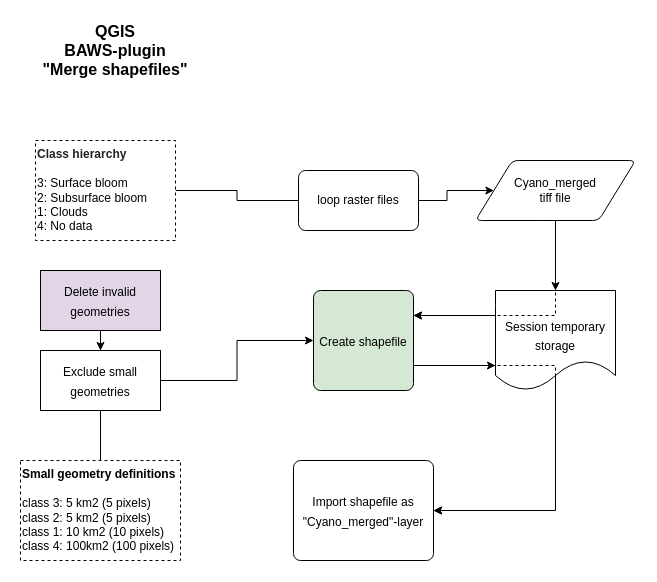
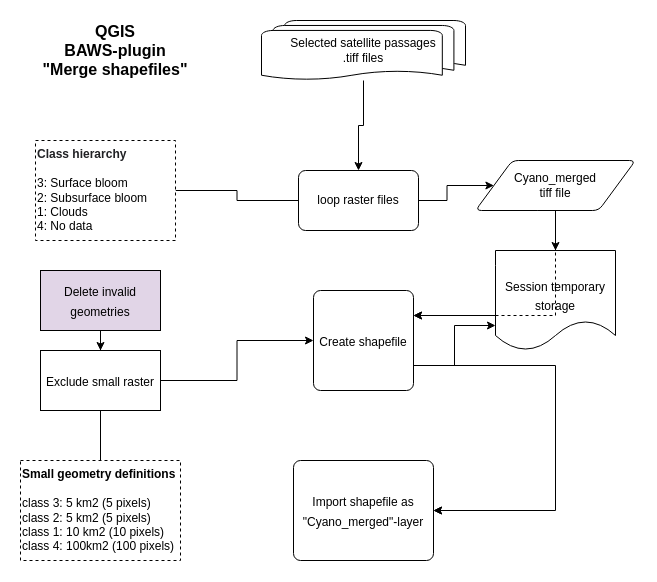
node "Selected satellite passages .tiff files": added
edge "Selected satellite passages .tiff files" -> "loop raster files": added
node "Cyano_merged tiff file": size 160x60 -> 160x50
node "Create shapefile": fillcolor #d5e8d4 -> #ffffff
node "Session temporary storage": moved (556, 341) -> (556, 301)
node "Exclude small geometries": label "Exclude small geometries" -> "Exclude small raster"
